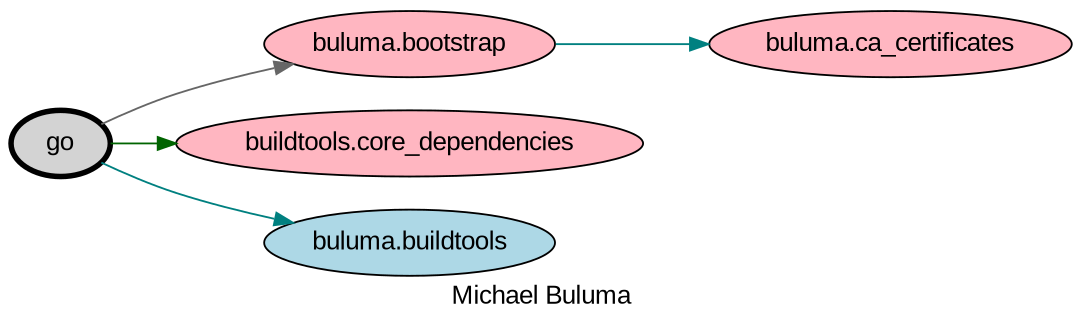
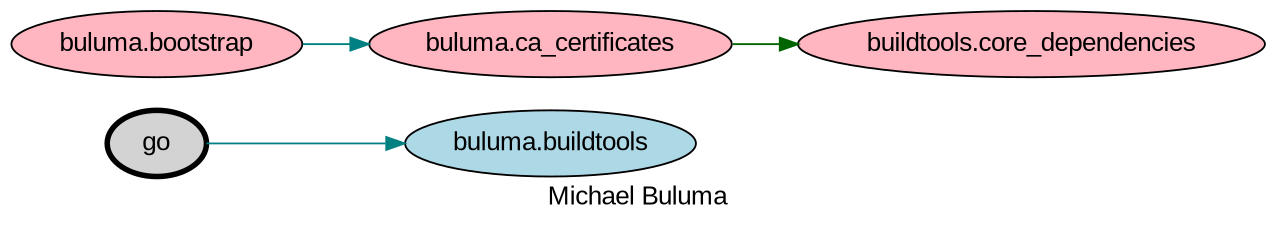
edge "go" -> "buluma.bootstrap": removed
edge "go" -> "buildtools.core_dependencies": now "buluma.ca_certificates" -> "buildtools.core_dependencies"
